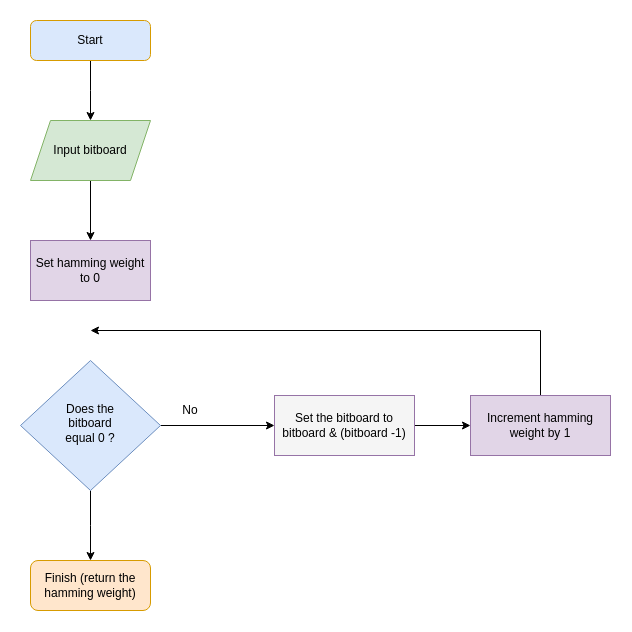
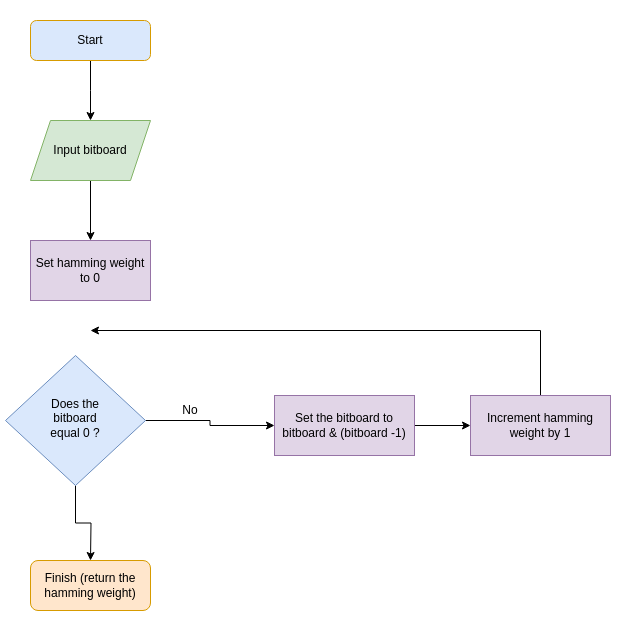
node "Does the bitboard equal 0 ?": moved (91, 426) -> (76, 421)
node "Set the bitboard to bitboard & (bitboard -1)": fillcolor #f5f5f5 -> #e1d5e7
